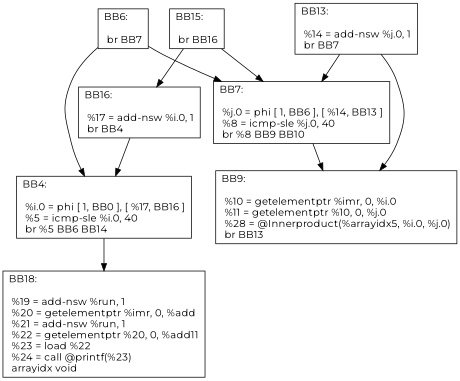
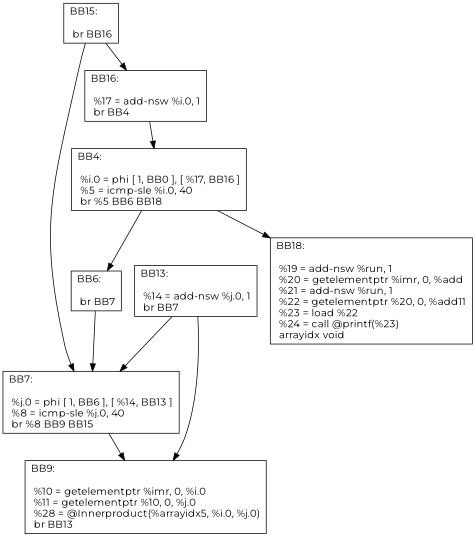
edge "BB6:" -> "BB4:": reversed
node "BB7:": text "br %8 BB9 BB10" -> "br %8 BB9 BB15"
node "BB4:": text "br %5 BB6 BB14" -> "br %5 BB6 BB18"
